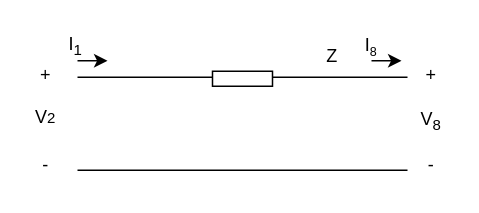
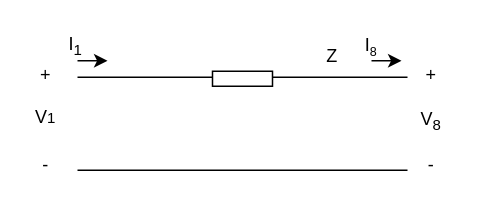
node "V2": label "V2" -> "V1"
